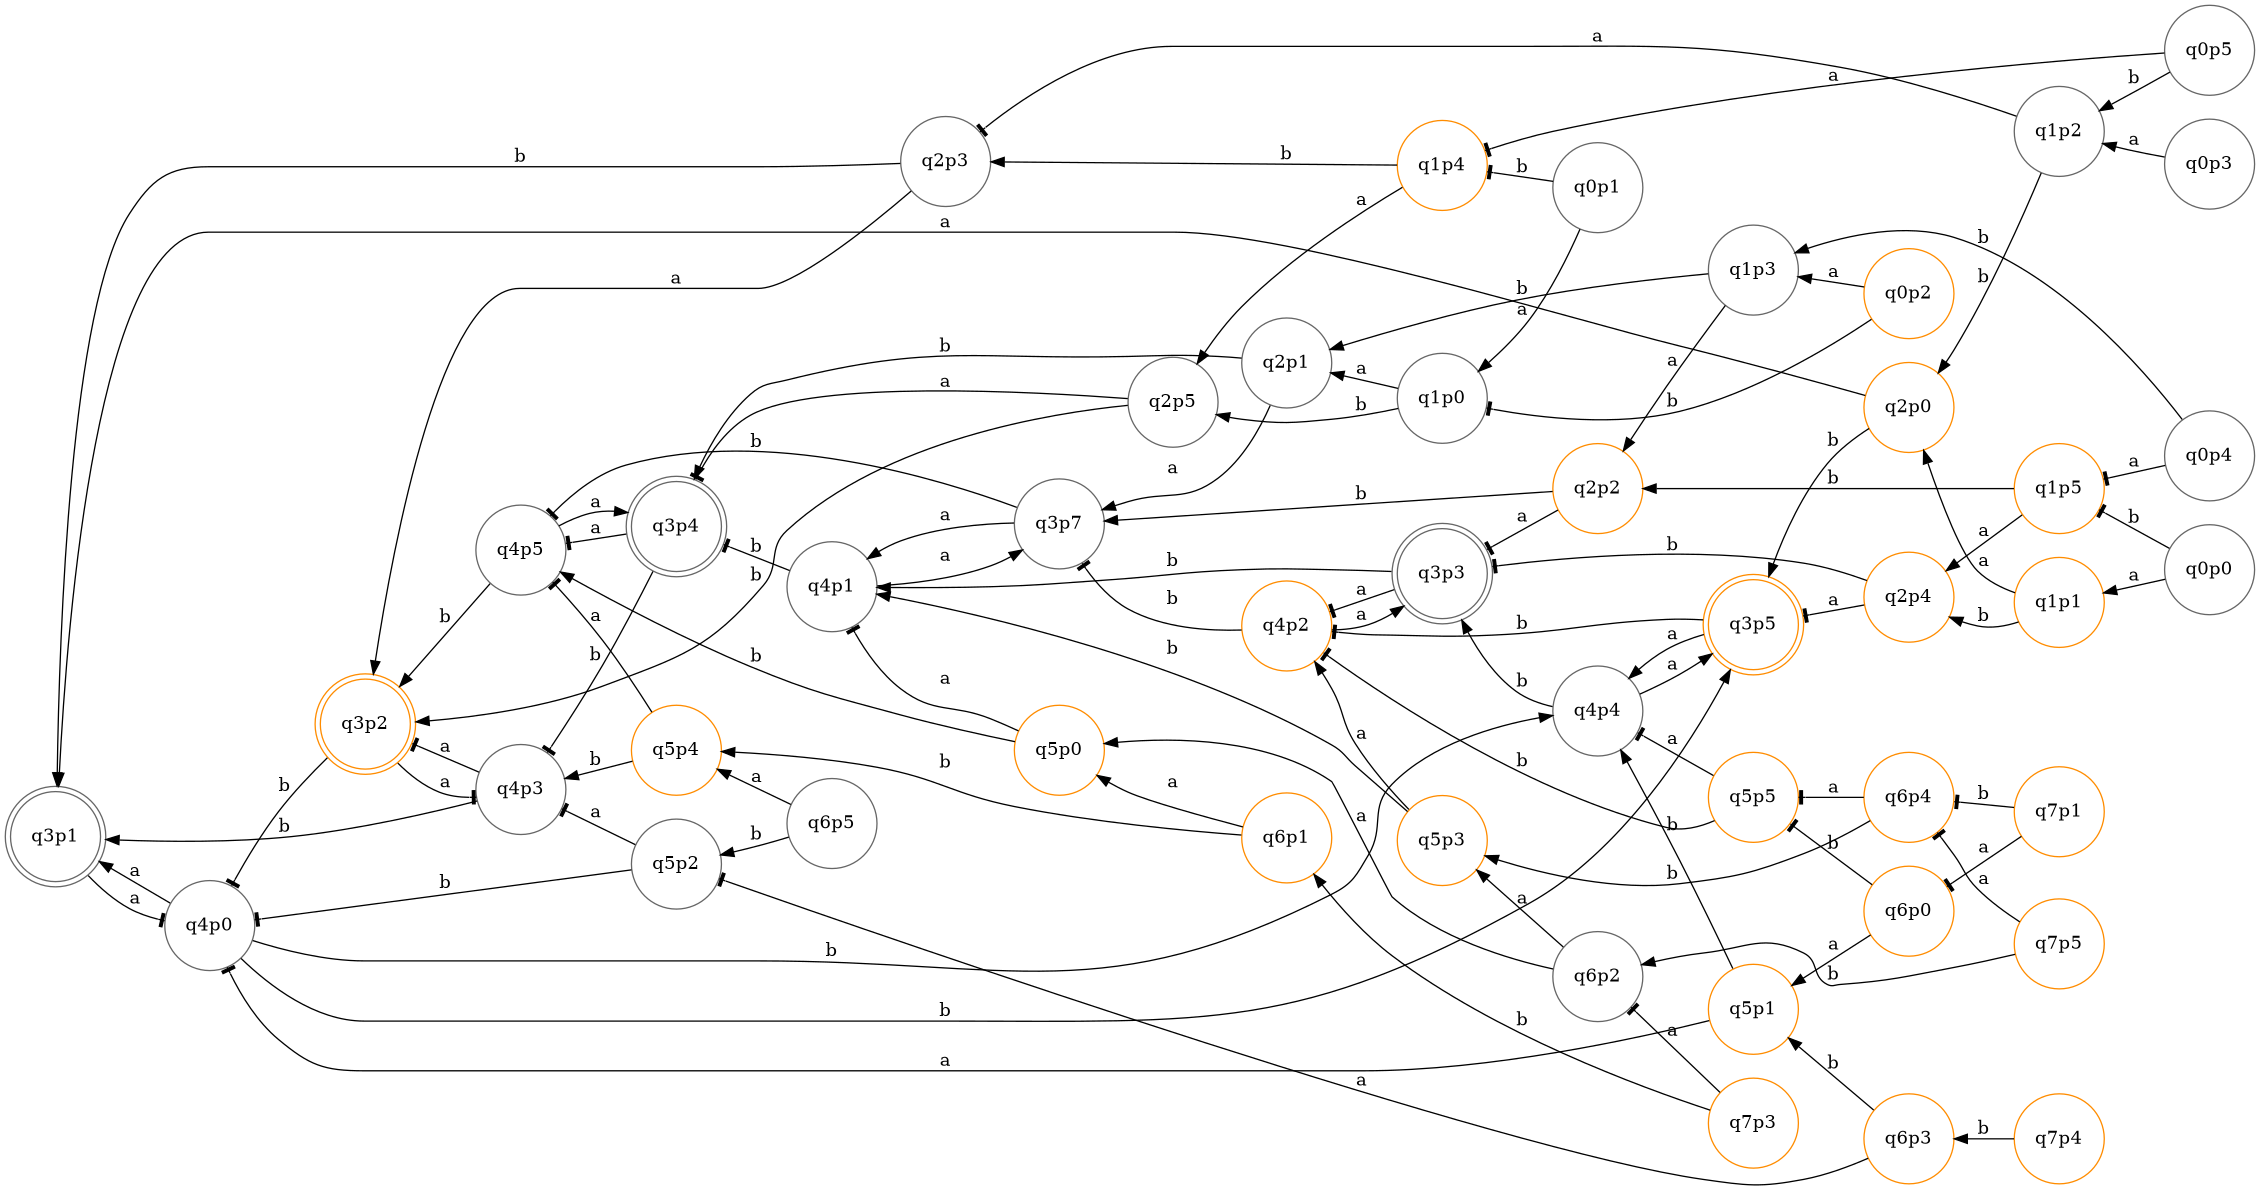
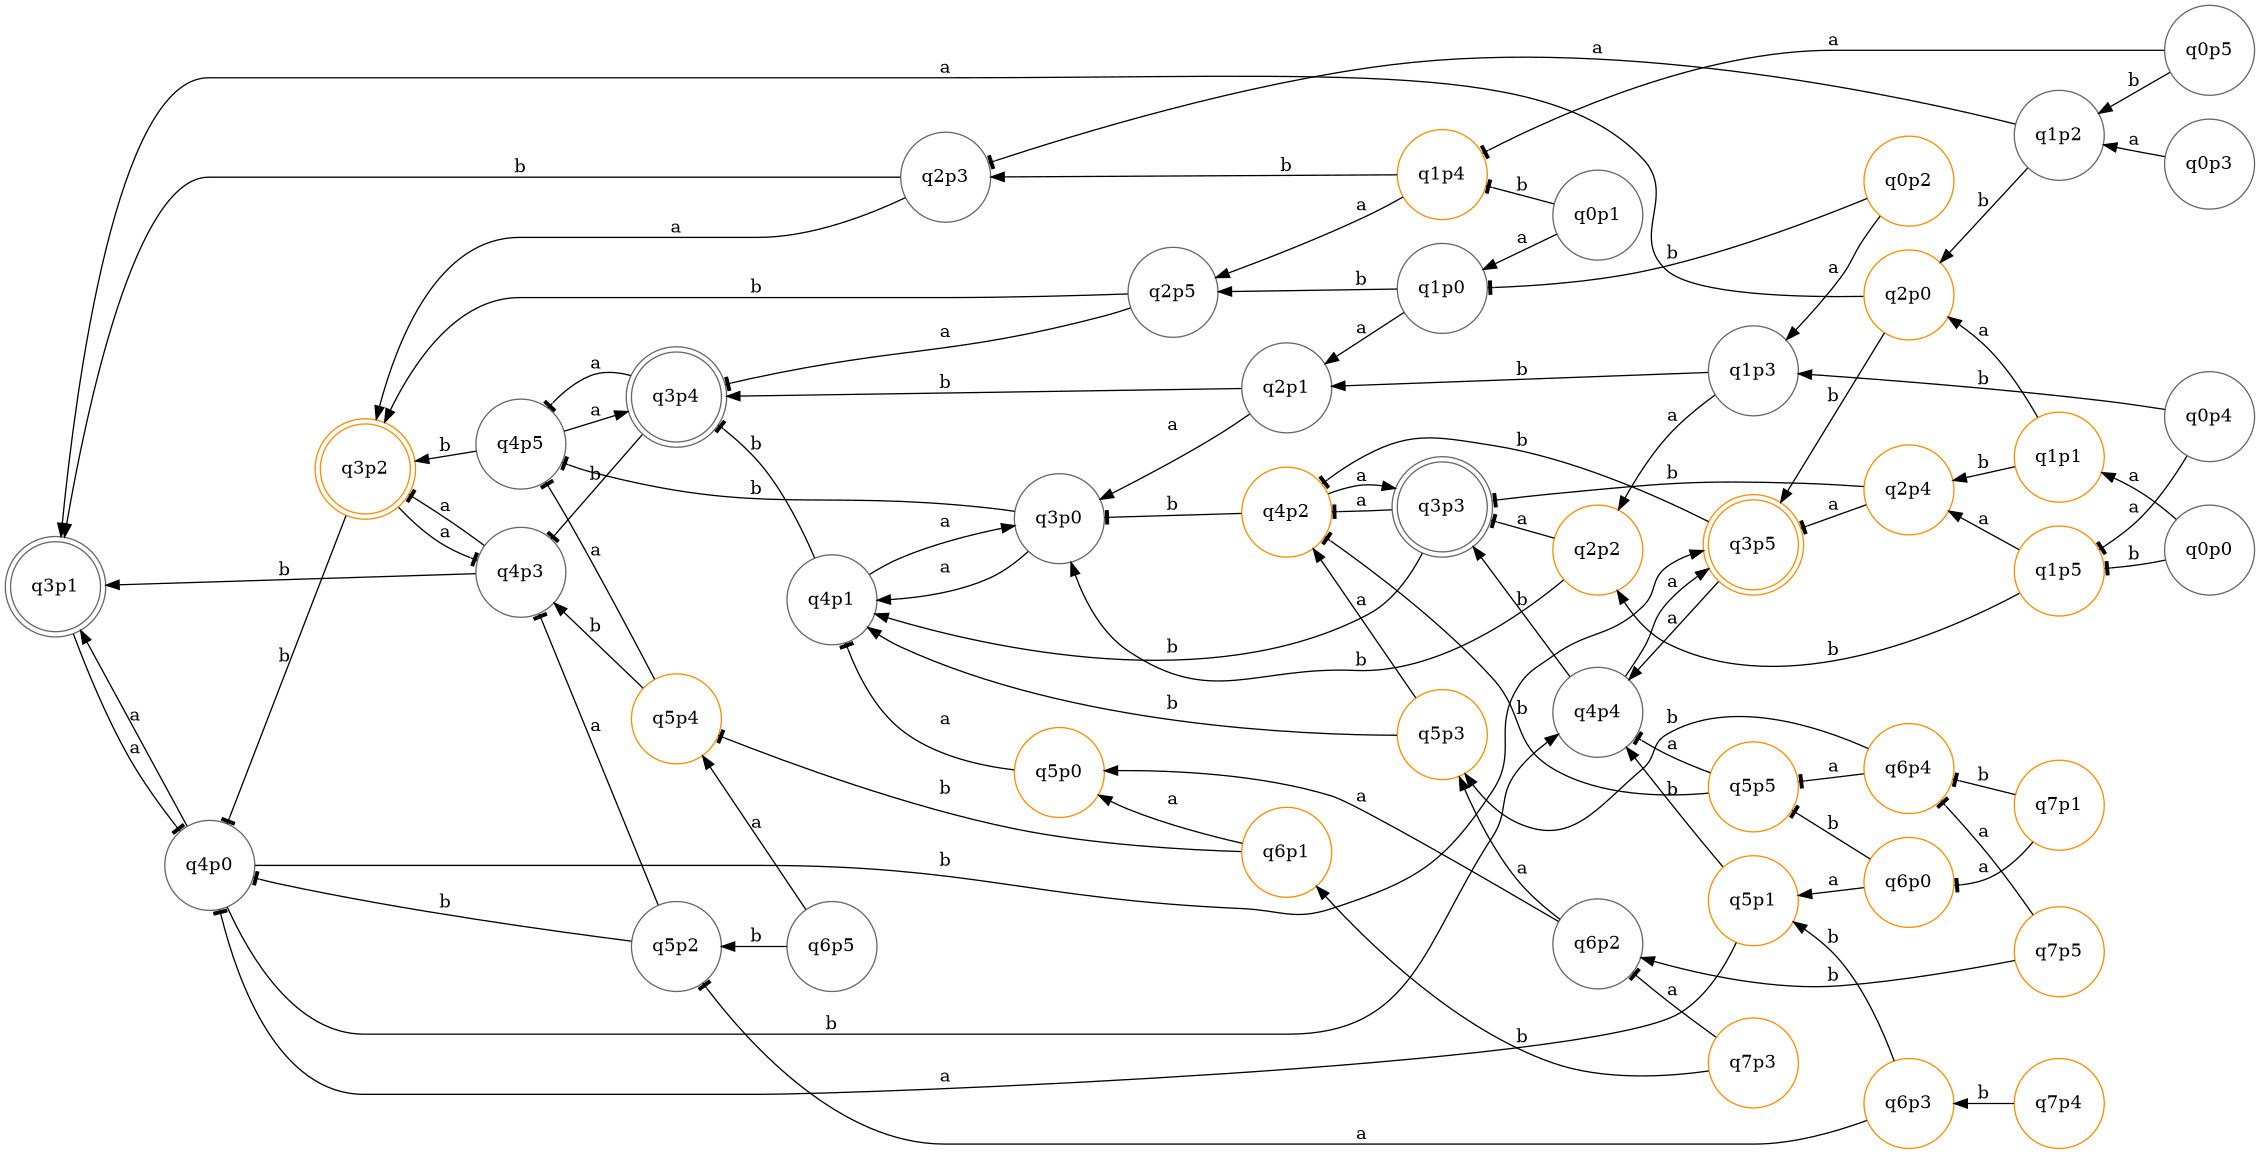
node "q3p7": label "q3p7" -> "q3p0"
edge "q5p0" -> "q4p5": removed, label "b"
edge "q6p1" -> "q5p4": arrowhead normal -> tee
